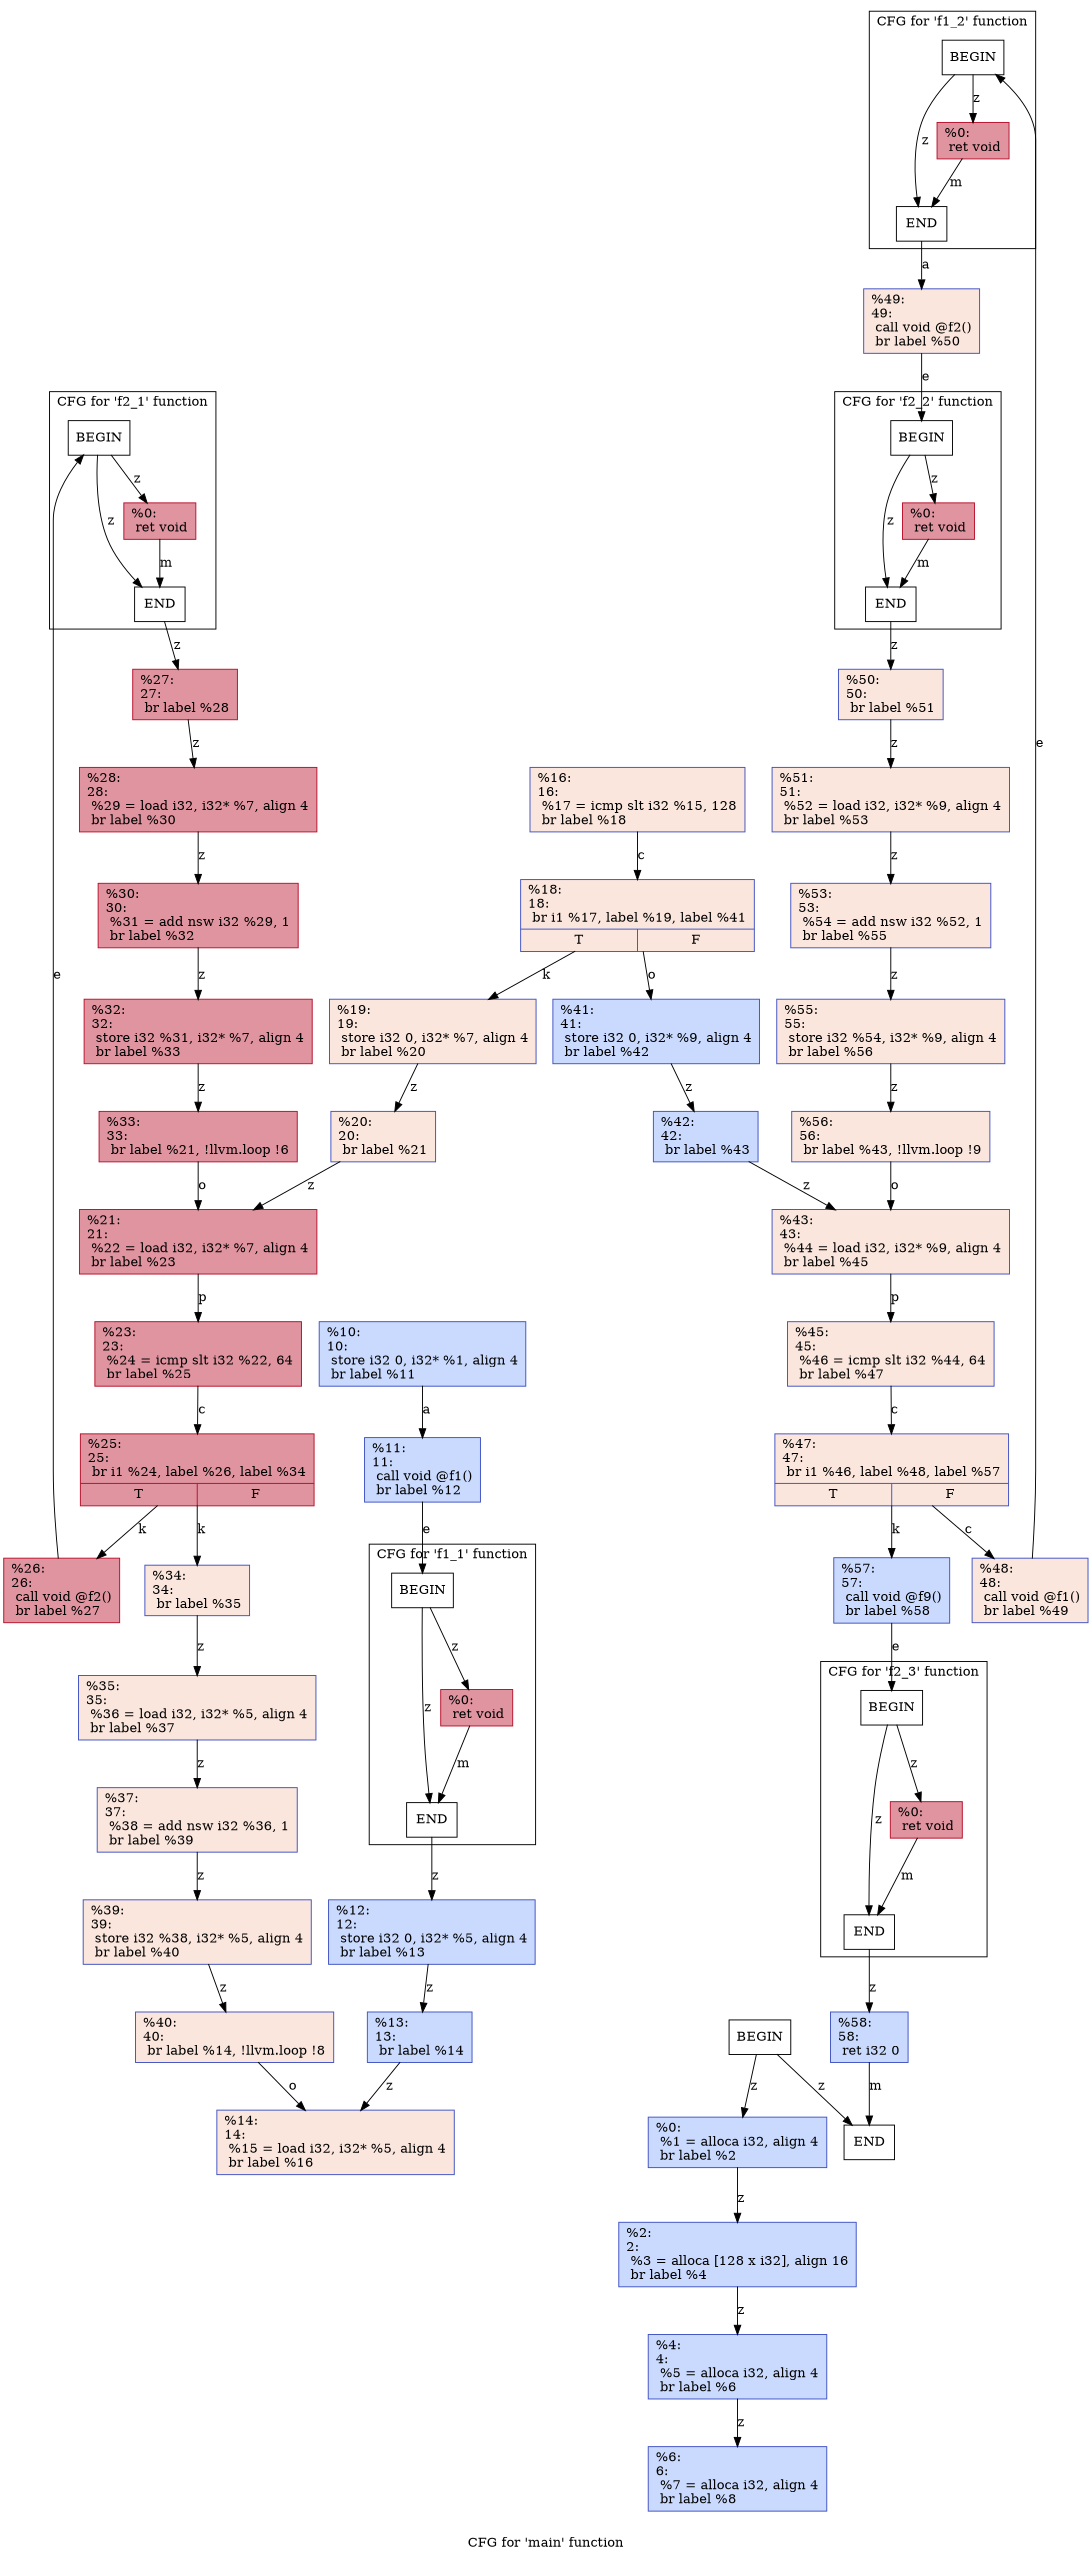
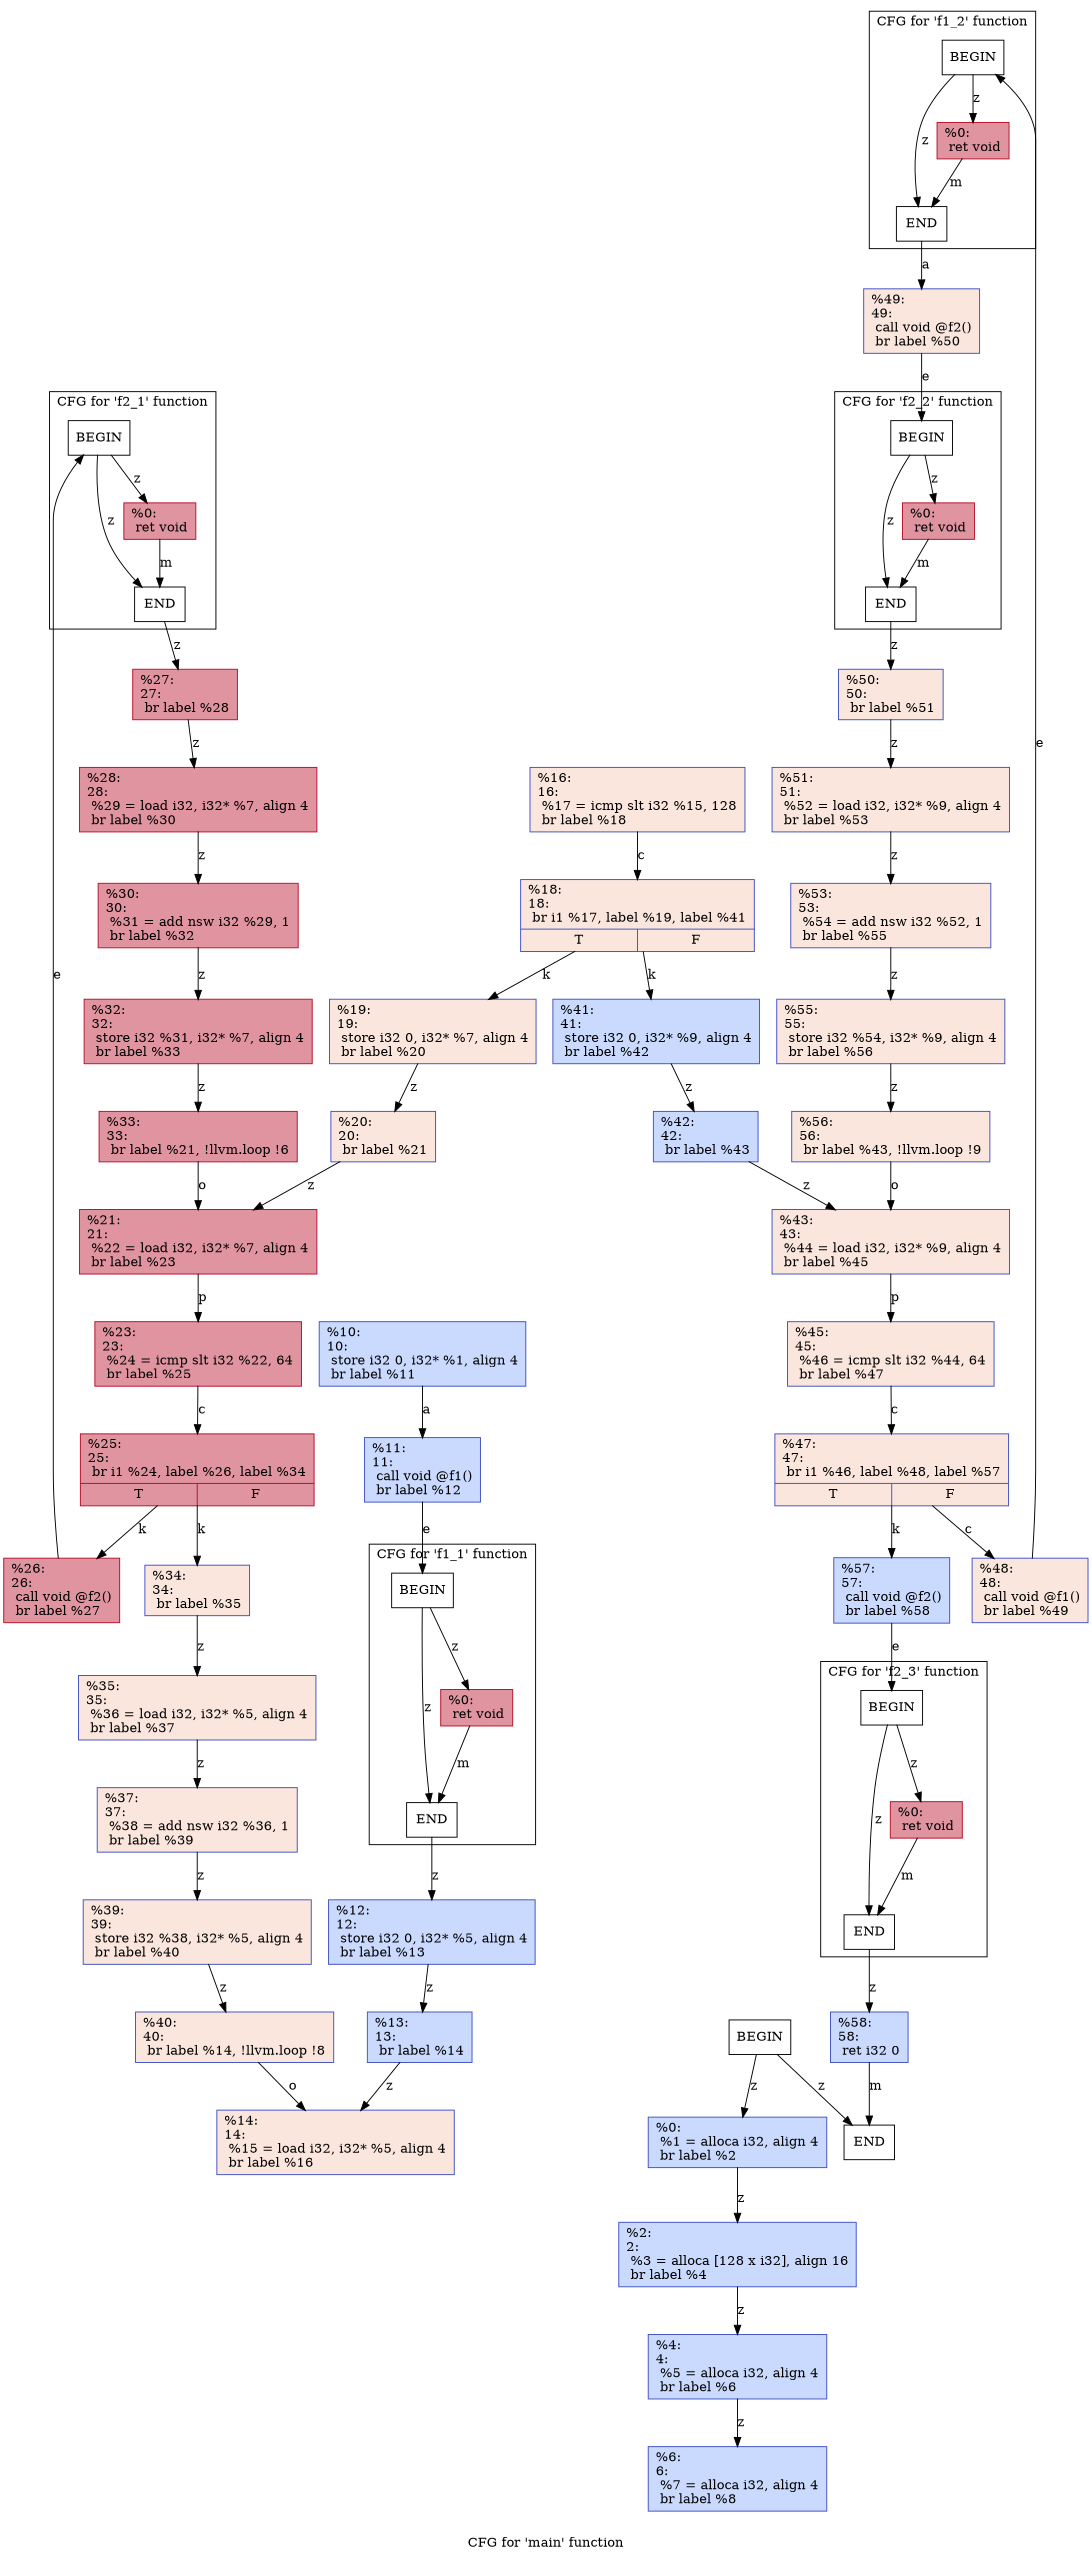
edge "%18:" -> "%41:": label "o" -> "k"
node "%57:": text "call void @f9()" -> "call void @f2()"
